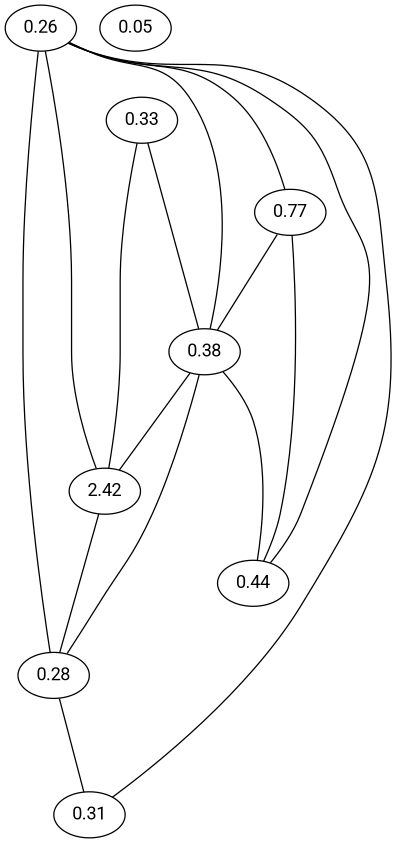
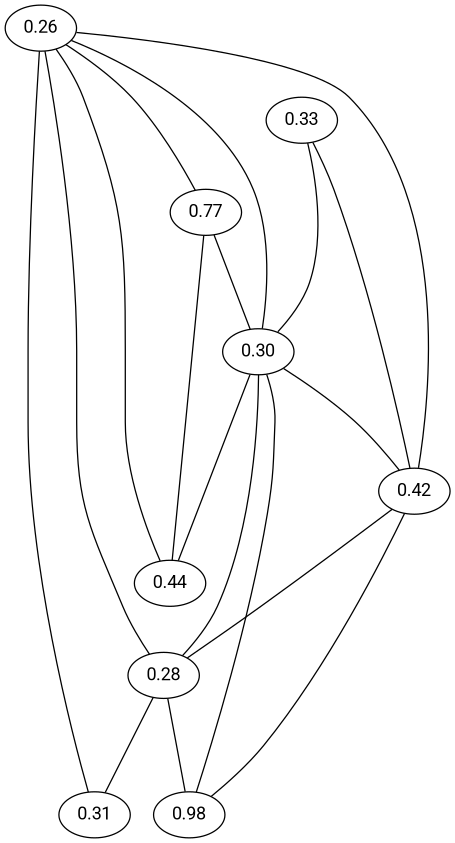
node "0.05": removed
node "0.38": label "0.38" -> "0.30"
node "2.42": label "2.42" -> "0.42"
node "0.98": added
